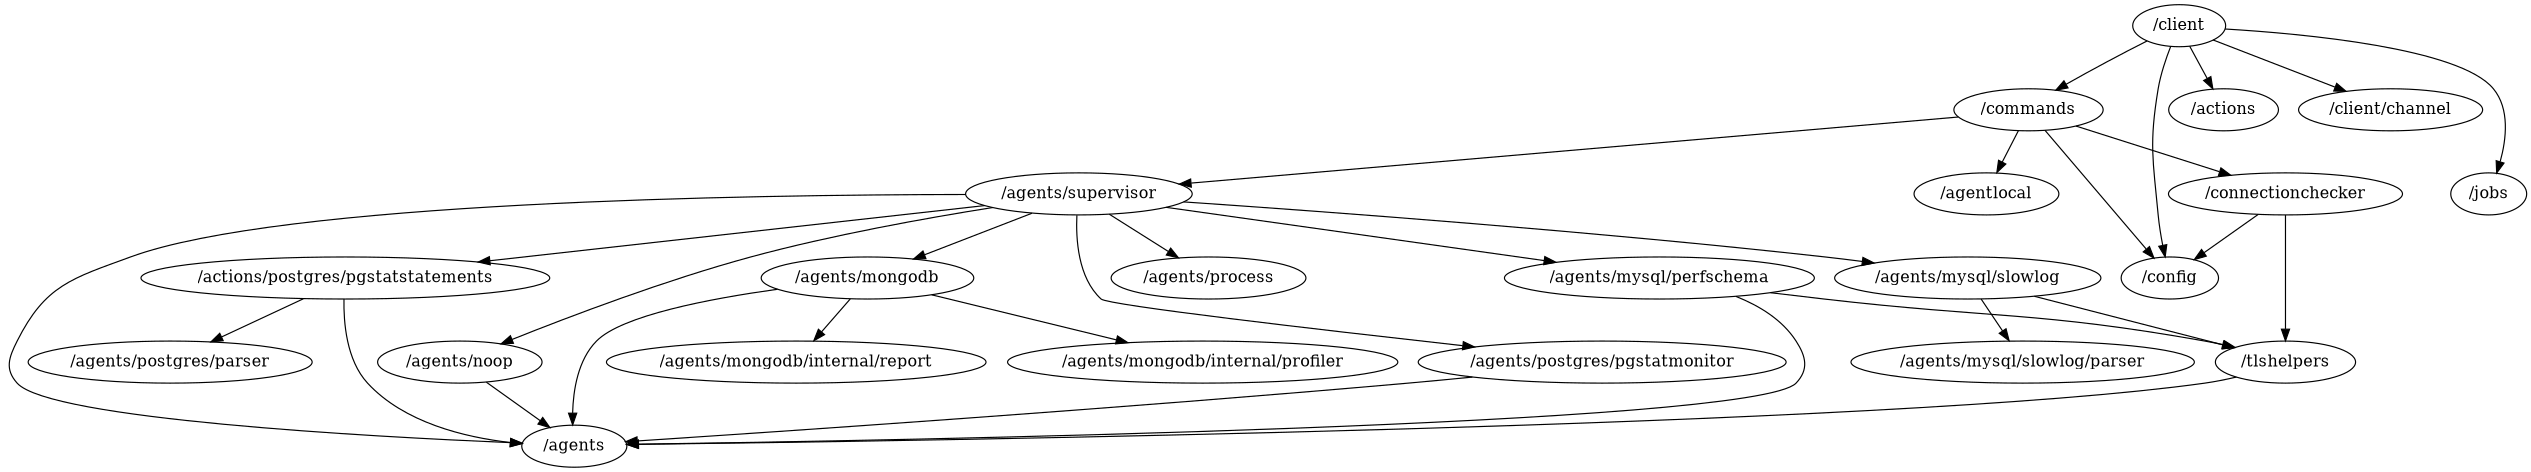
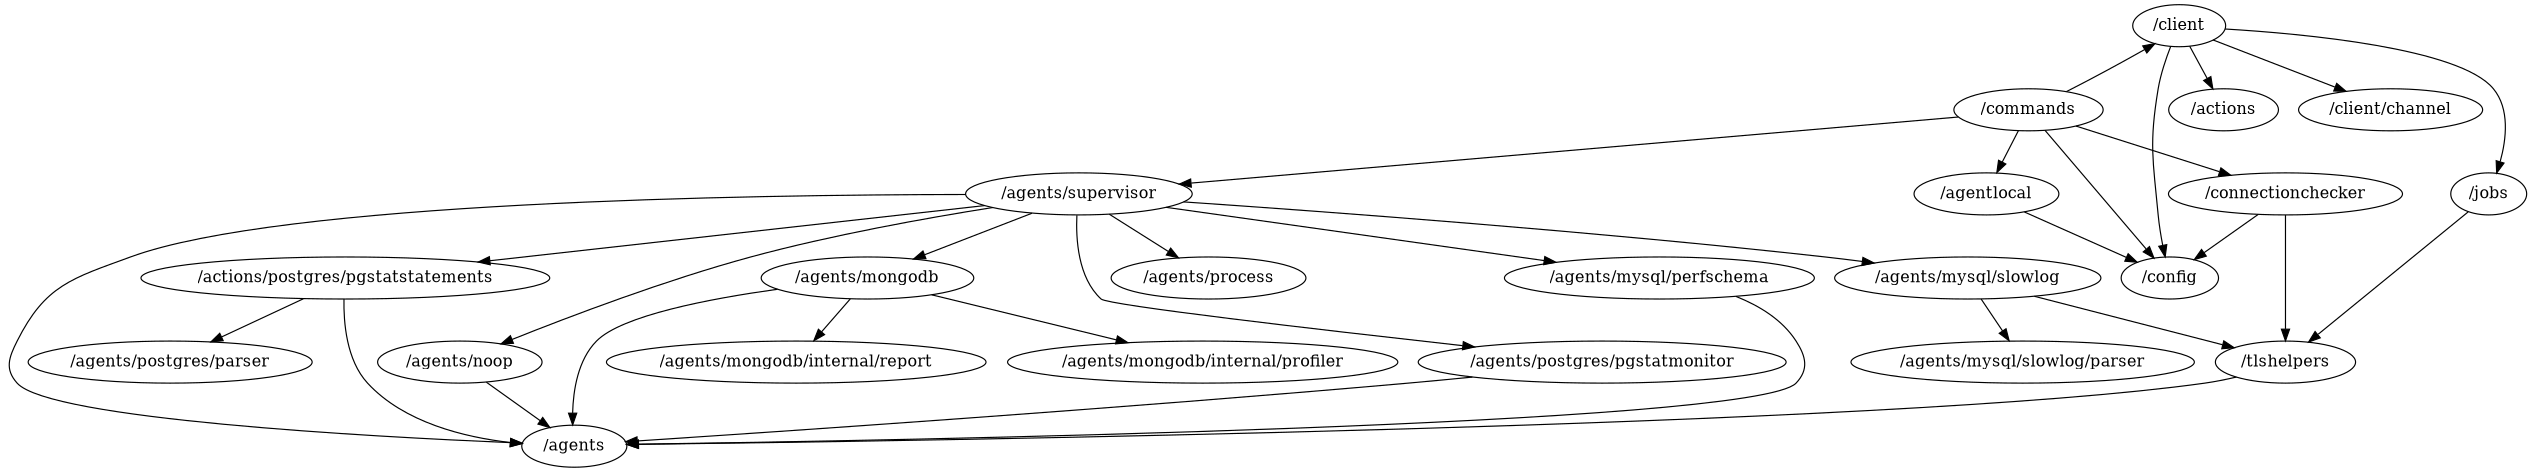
edge "/client" -> "/commands": reversed
edge "/agentlocal" -> "/config": added
edge "/agents/mysql/perfschema" -> "/tlshelpers": now "/jobs" -> "/tlshelpers"
